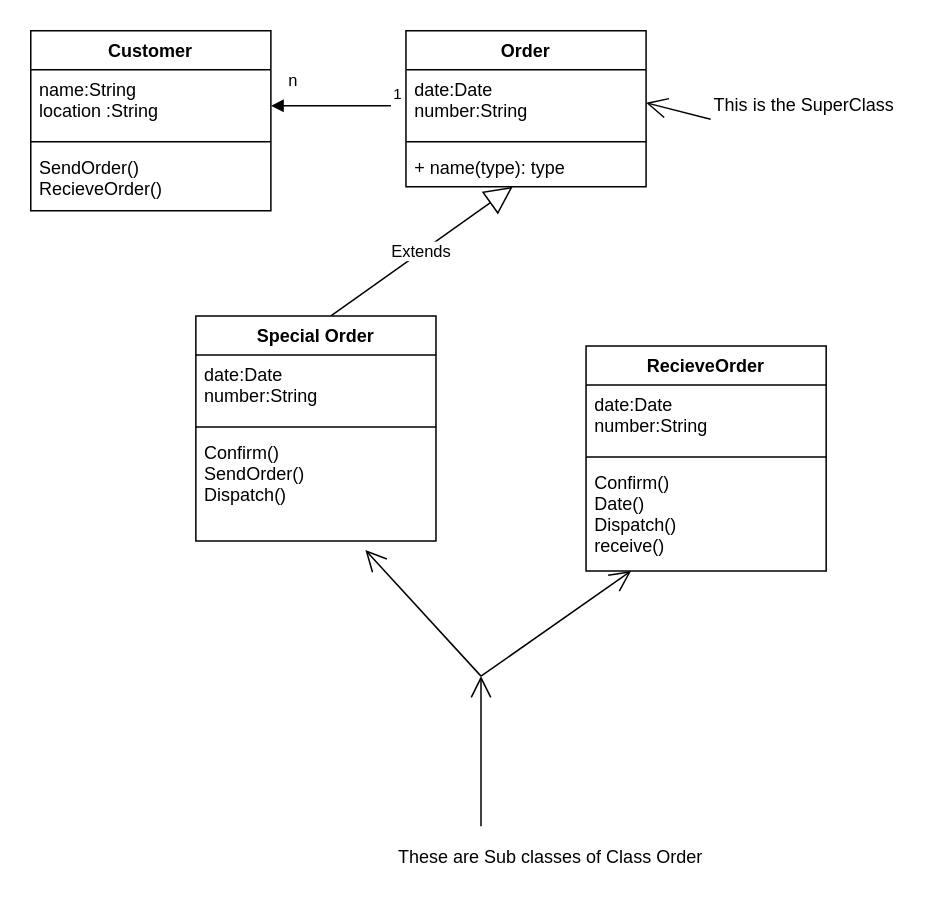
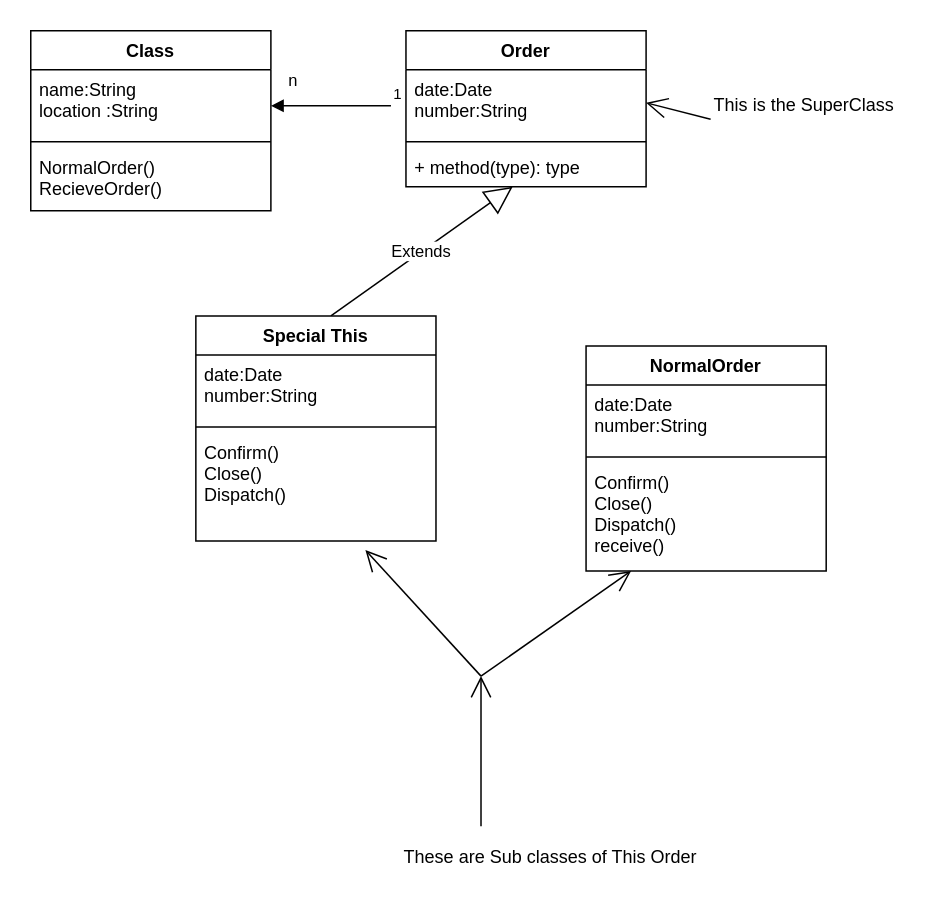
node "Customer": label "Customer" -> "Class"
node "SendOrder() RecieveOrder()": label "SendOrder() RecieveOrder()" -> "NormalOrder() RecieveOrder()"
node "+ name(type): type": label "+ name(type): type" -> "+ method(type): type"
node "Special Order": label "Special Order" -> "Special This"
node "RecieveOrder": label "RecieveOrder" -> "NormalOrder"
node "Confirm() SendOrder() Dispatch()": label "Confirm() SendOrder() Dispatch()" -> "Confirm() Close() Dispatch()"
node "Confirm() Date() Dispatch() receive()": label "Confirm() Date() Dispatch() receive()" -> "Confirm() Close() Dispatch() receive()"
node "These are Sub classes of Class Order": label "These are Sub classes of Class Order" -> "These are Sub classes of This Order"
